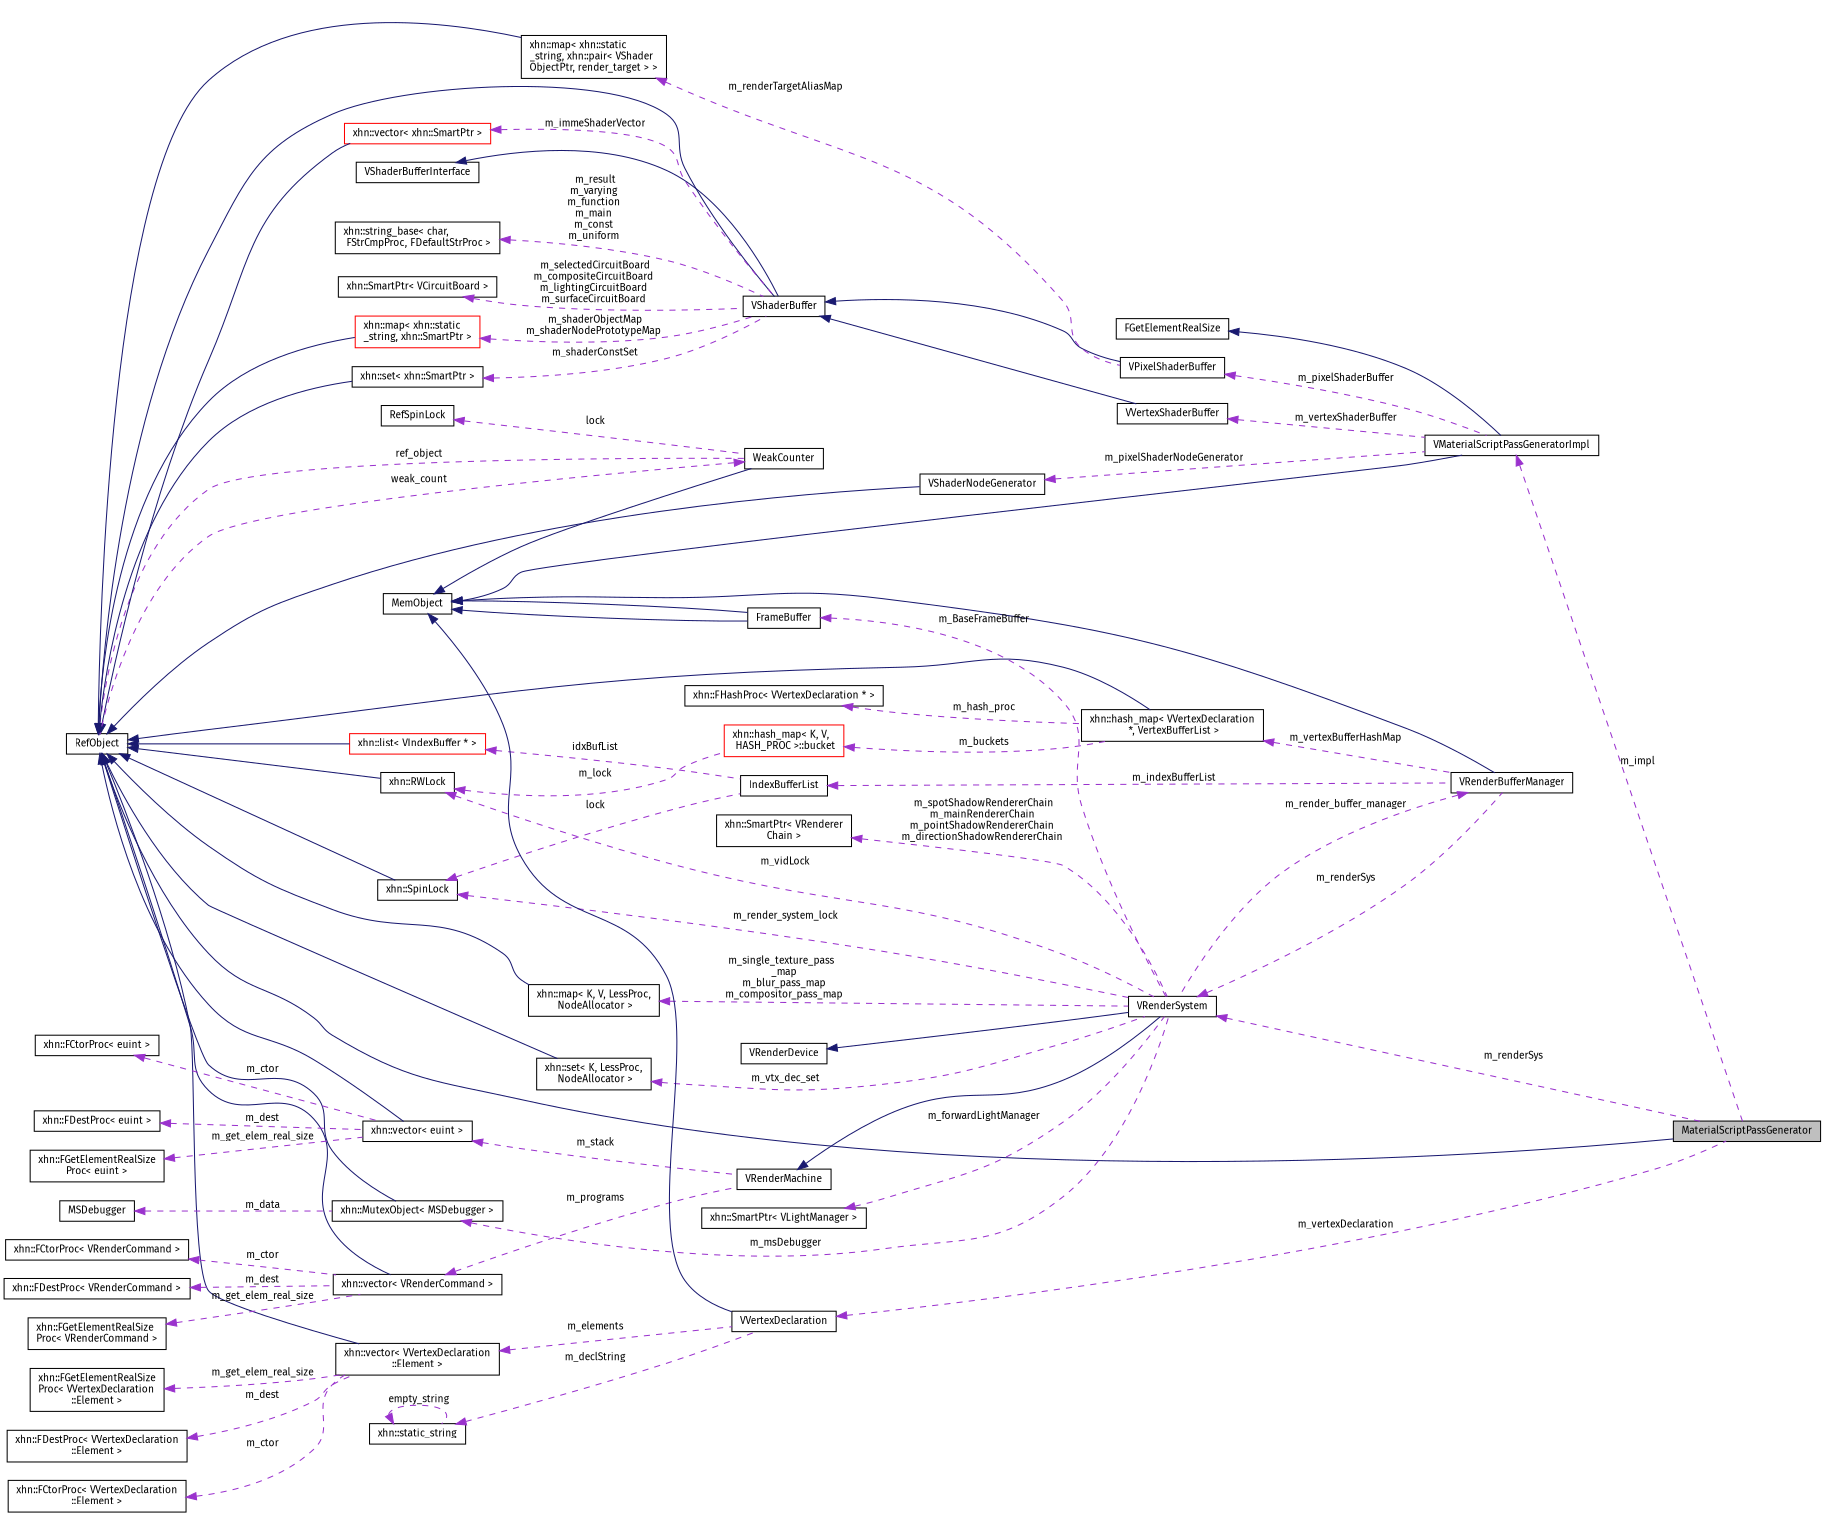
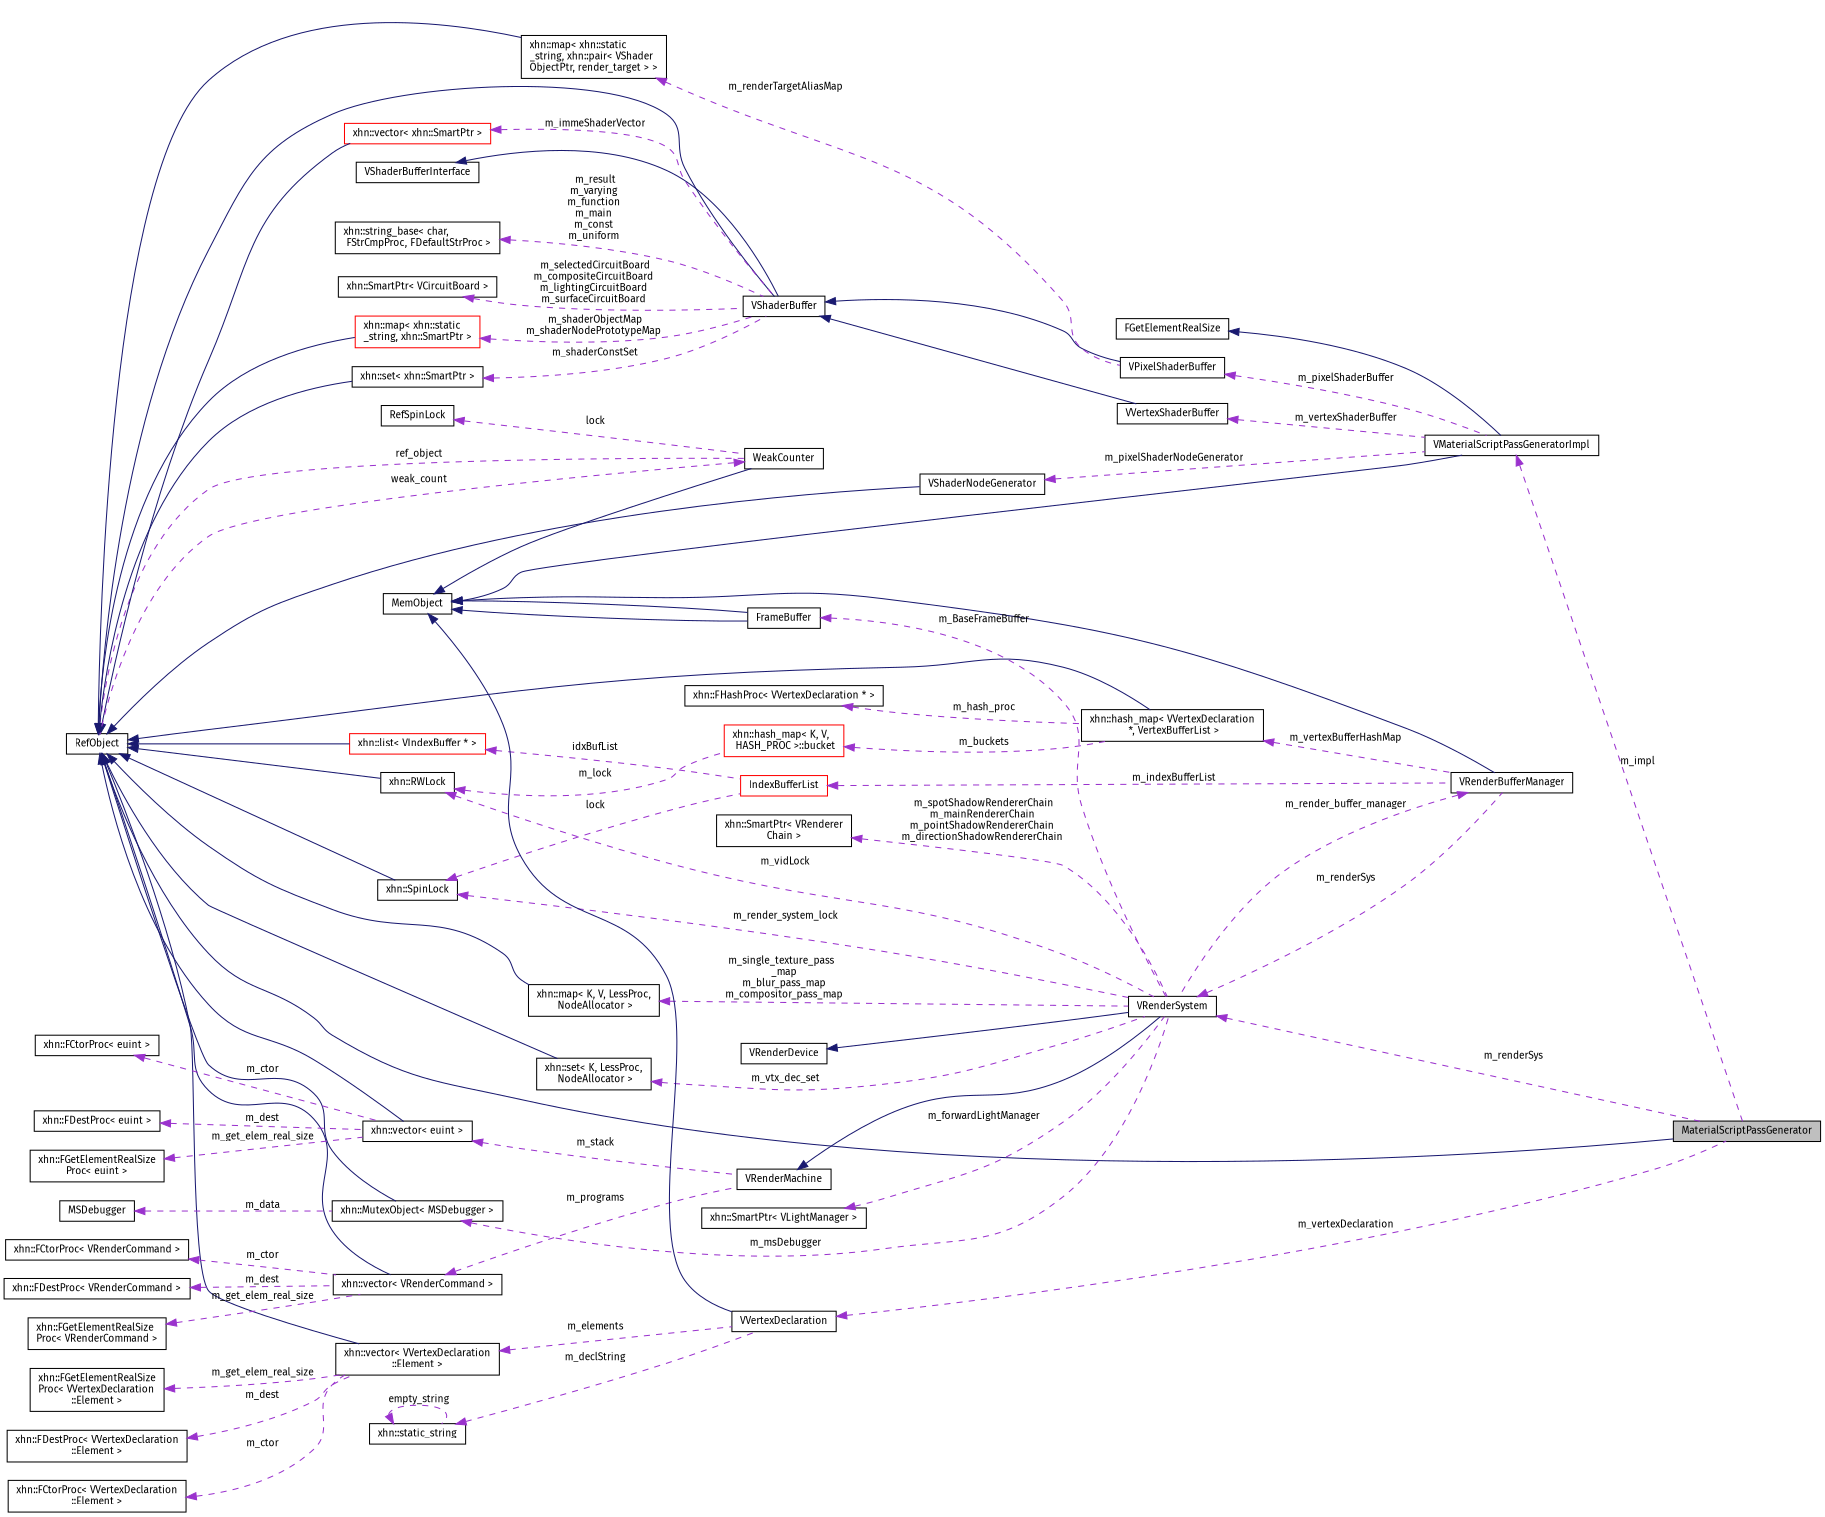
node "IndexBufferList": color black -> red
